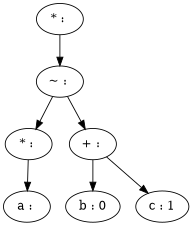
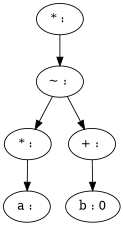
node "c : 1": removed
